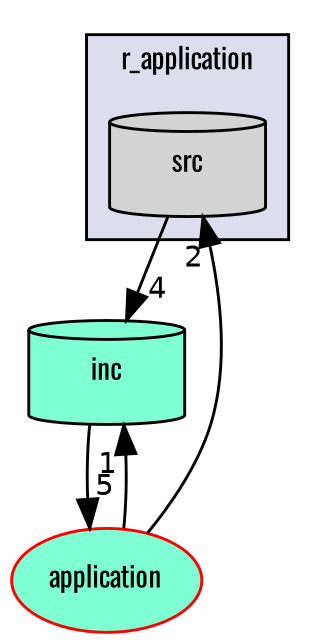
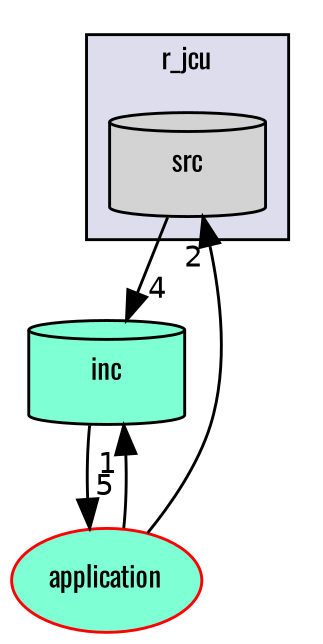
cluster "r_application": label "r_application" -> "r_jcu"
